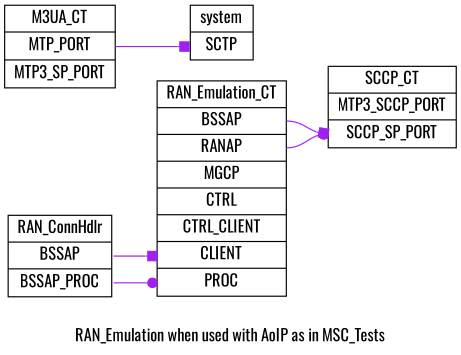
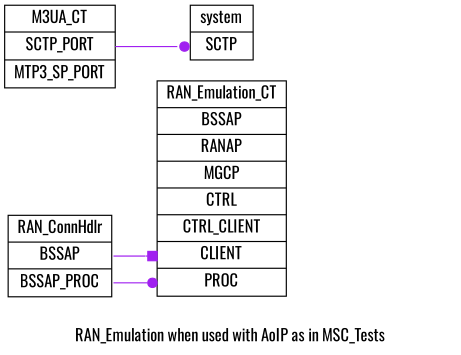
node "M3UA_CT": text "MTP_PORT" -> "SCTP_PORT"
edge "M3UA_CT" -> "system": arrowhead box -> dot
node "SCCP_CT": removed
